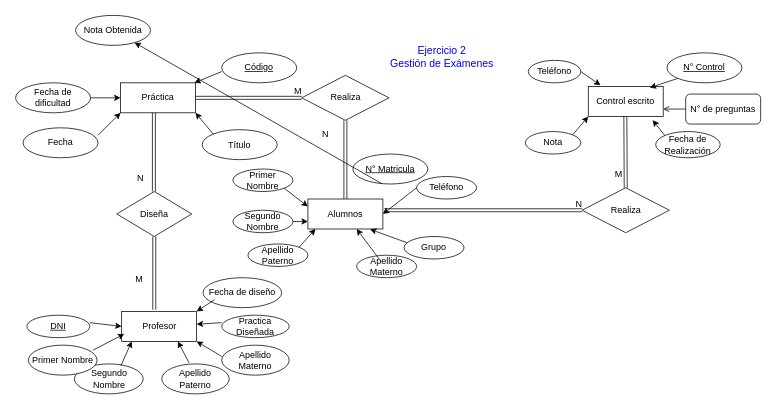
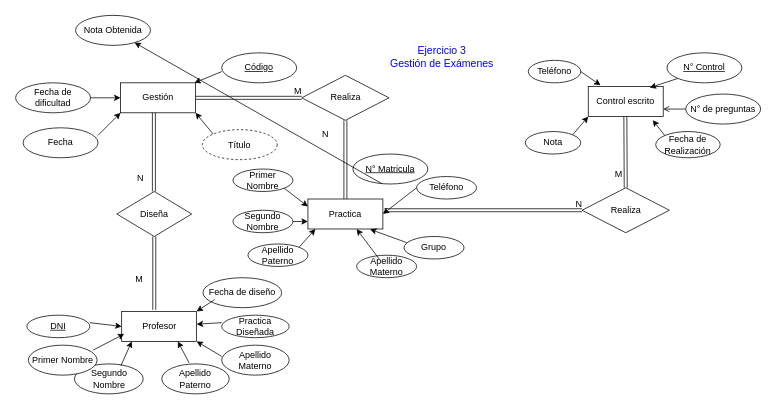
node "Ejercicio 2 Gestión de Exámenes": label "Ejercicio 2 Gestión de Exámenes" -> "Ejercicio 3 Gestión de Exámenes"
node "Práctica": label "Práctica" -> "Gestión"
node "N° de preguntas": shape rounded rectangle -> ellipse
node "Título": style solid -> dashed
node "Alumnos": label "Alumnos" -> "Practica"
